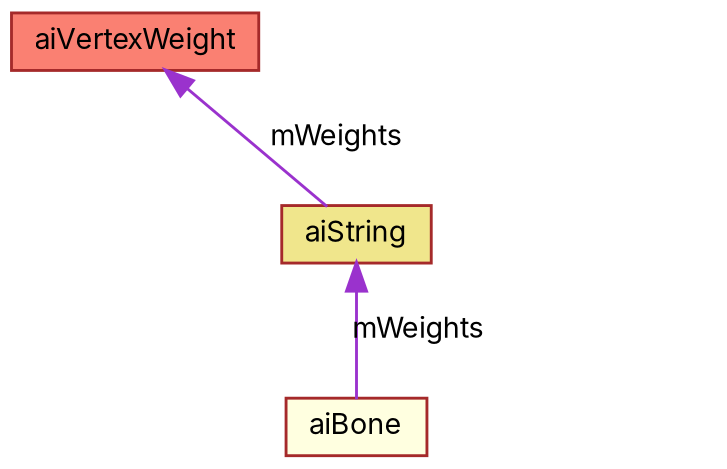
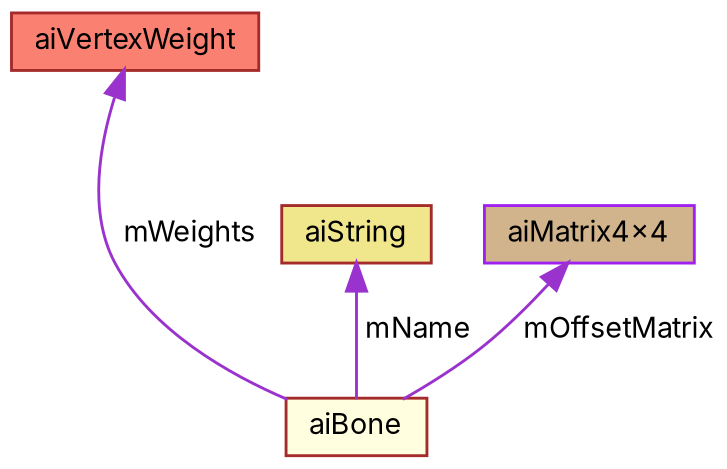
edge "aiString" -> "aiVertexWeight": now "aiBone" -> "aiVertexWeight"
node "aiMatrix4x4": added
edge "aiBone" -> "aiString": label " mWeights" -> " mName"
